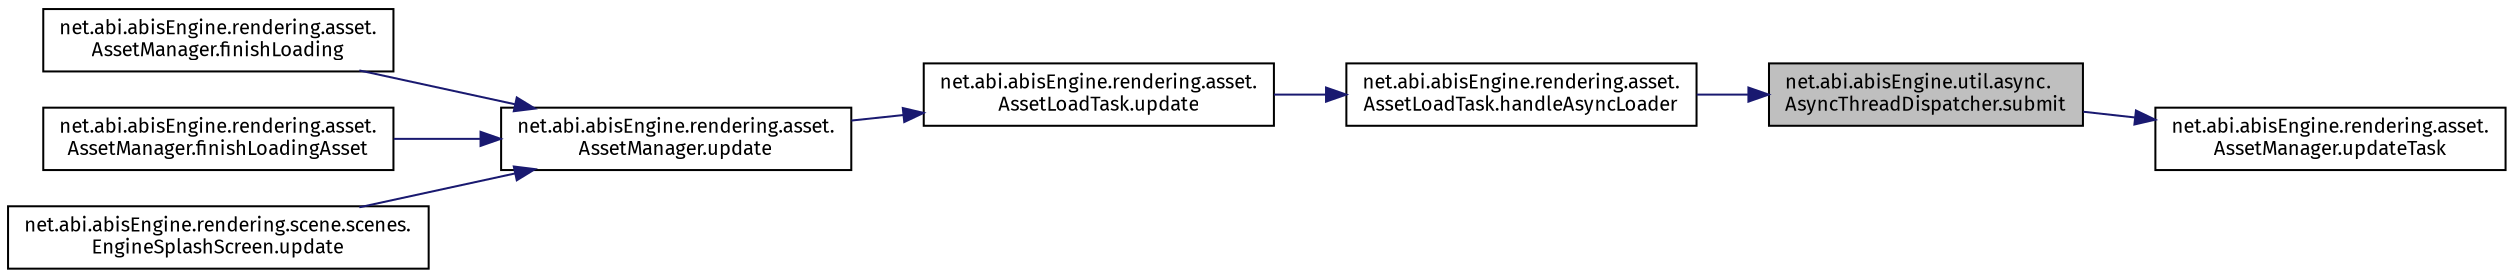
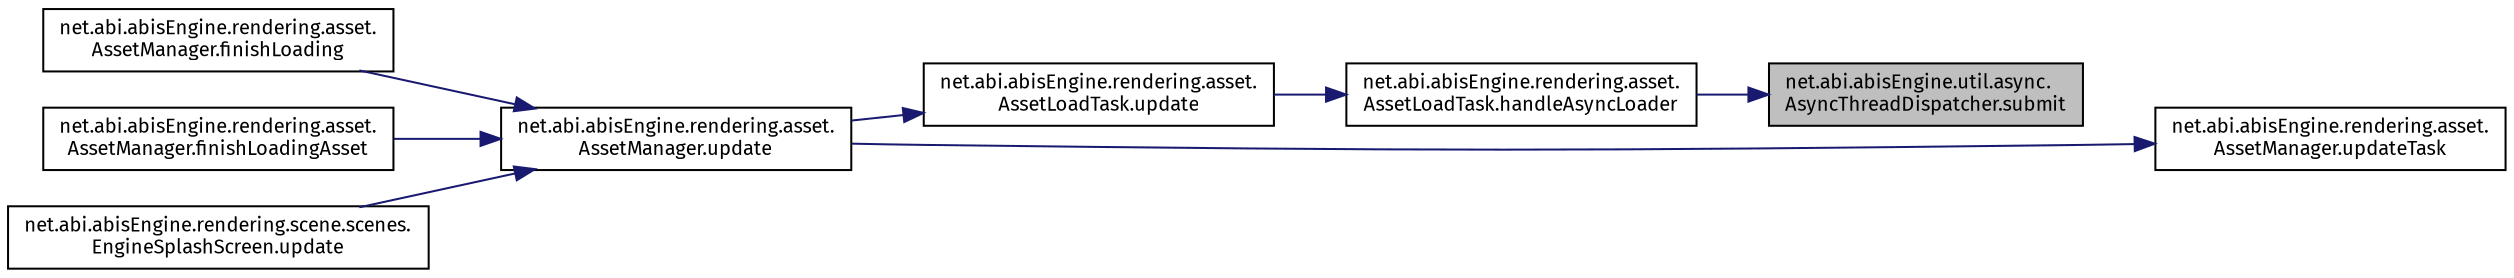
edge "net.abi.abisEngine.util.async. AsyncThreadDispatcher.submit" -> "net.abi.abisEngine.rendering.asset. AssetManager.updateTask": now "net.abi.abisEngine.rendering.asset. AssetManager.update" -> "net.abi.abisEngine.rendering.asset. AssetManager.updateTask"
